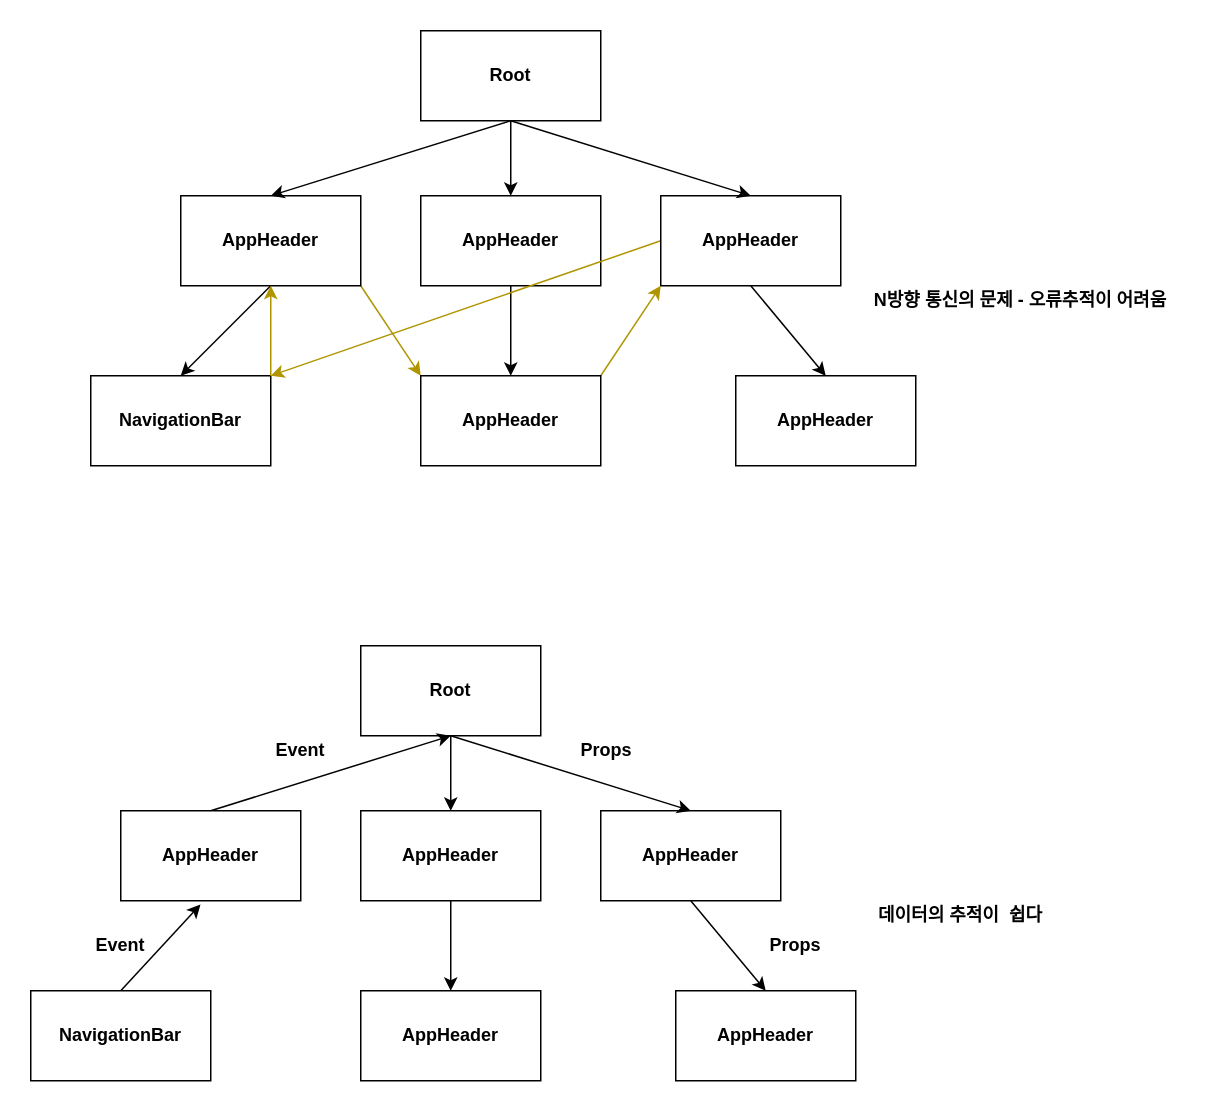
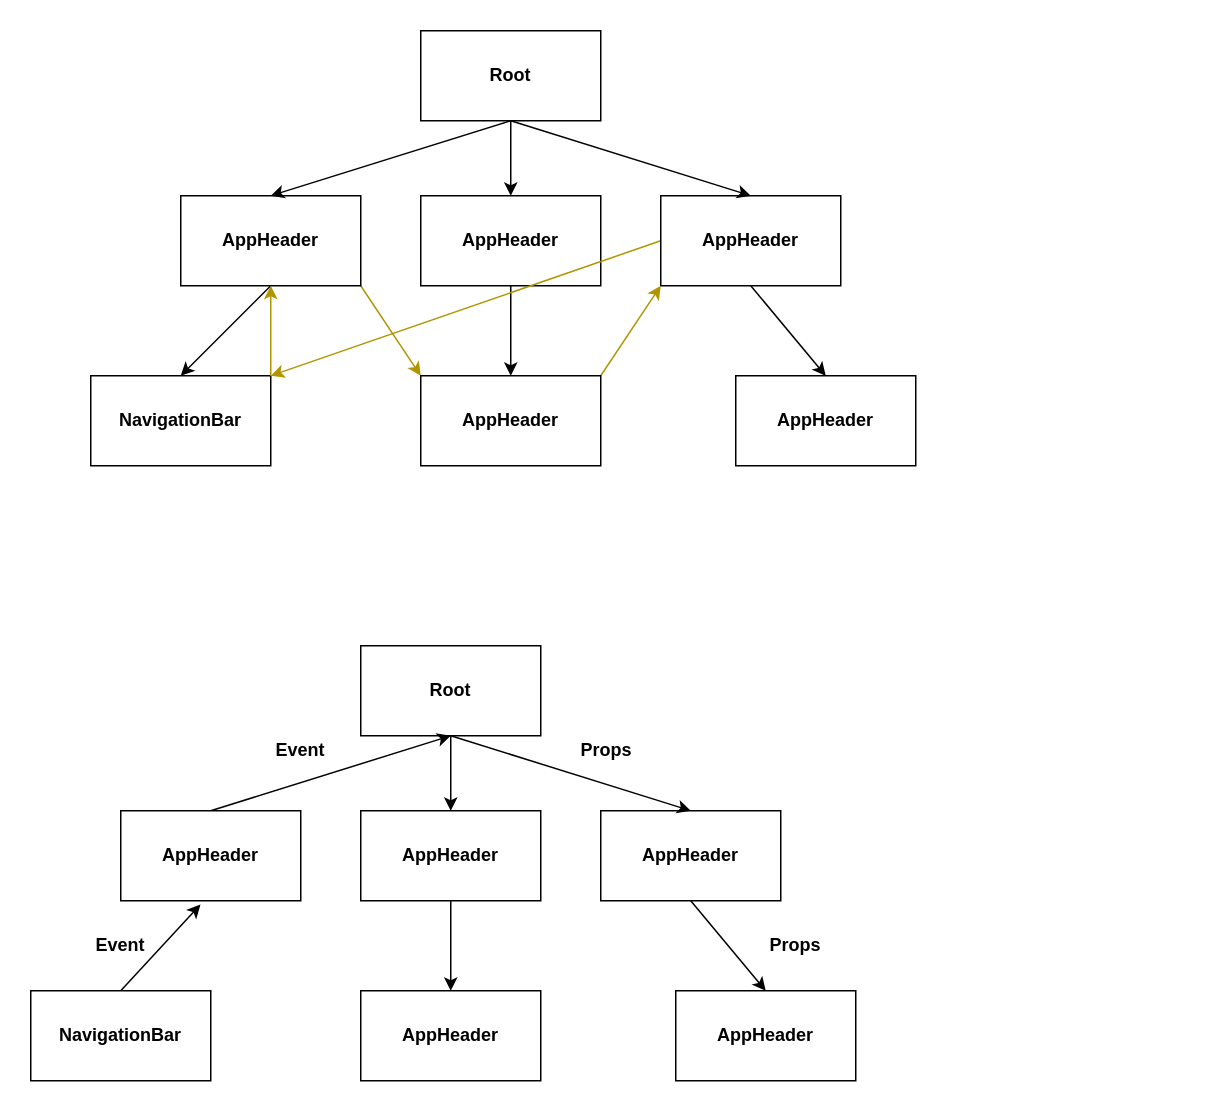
node "N방향 통신의 문제 - 오류추적이 어려움": removed
node "데이터의 추적이 쉽다": removed
